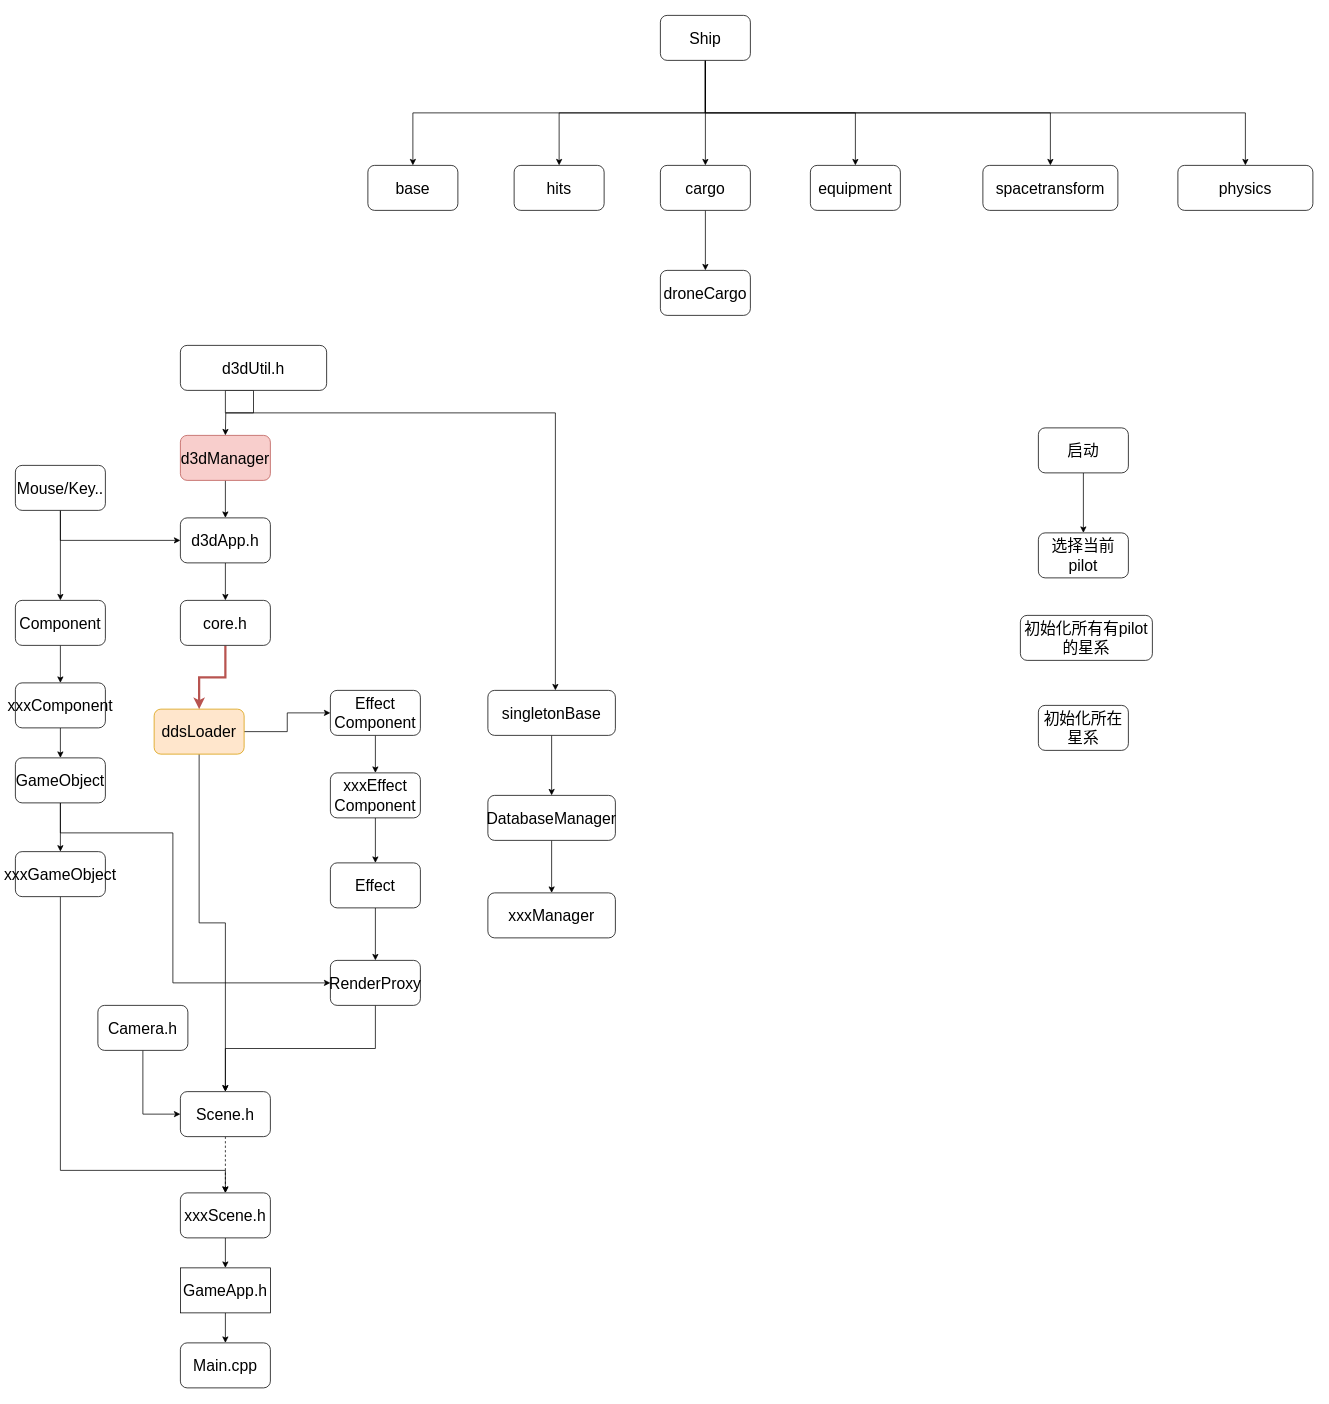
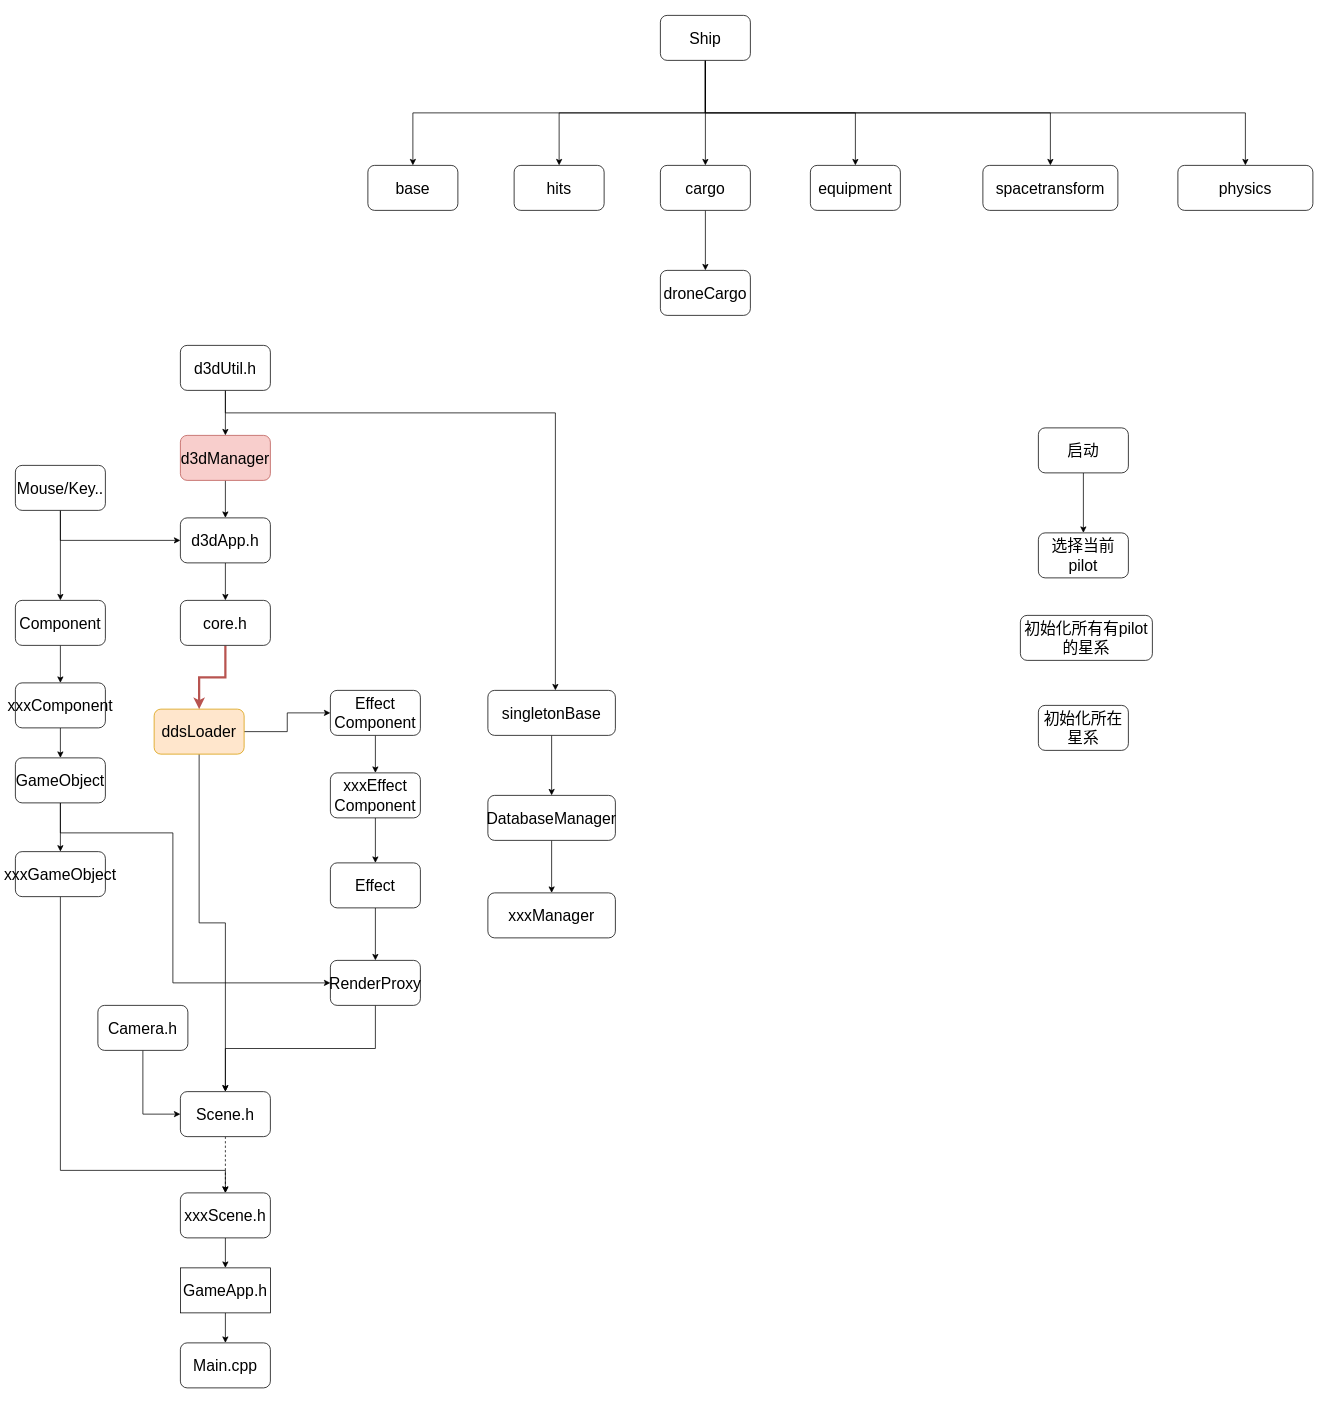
node "d3dUtil.h": size 146x45 -> 90x45
